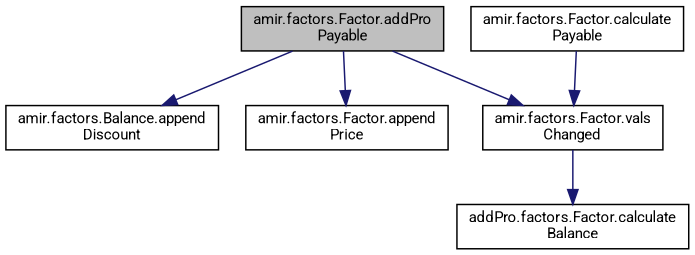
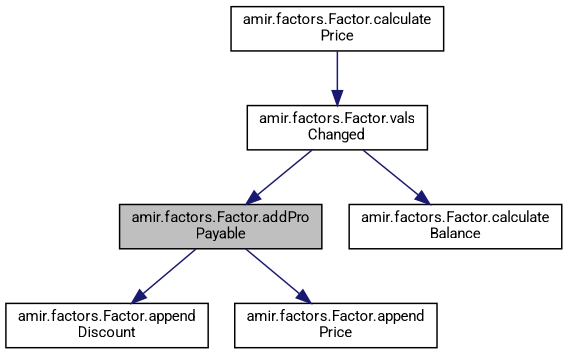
node "amir.factors.Factor.calculate Payable": label "amir.factors.Factor.calculate Payable" -> "amir.factors.Factor.calculate Price"
edge "amir.factors.Factor.addPro Payable" -> "amir.factors.Factor.vals Changed": reversed
node "amir.factors.Balance.append Discount": label "amir.factors.Balance.append Discount" -> "amir.factors.Factor.append Discount"
node "addPro.factors.Factor.calculate Balance": label "addPro.factors.Factor.calculate Balance" -> "amir.factors.Factor.calculate Balance"
